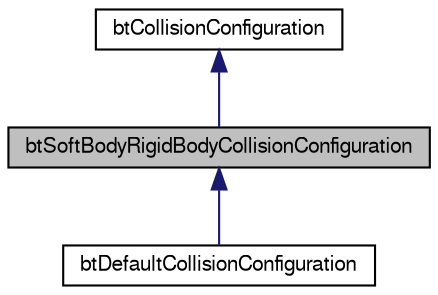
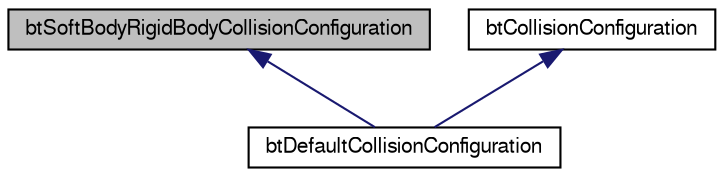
edge "btSoftBodyRigidBodyCollisionConfiguration" -> "btCollisionConfiguration": now "btDefaultCollisionConfiguration" -> "btCollisionConfiguration"
